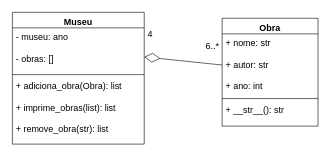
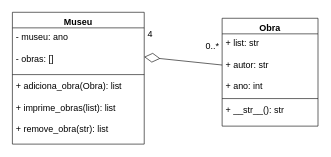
node "+ nome: str + autor: str + ano: int": label "+ nome: str + autor: str + ano: int" -> "+ list: str + autor: str + ano: int"
node "6..*": label "6..*" -> "0..*"
